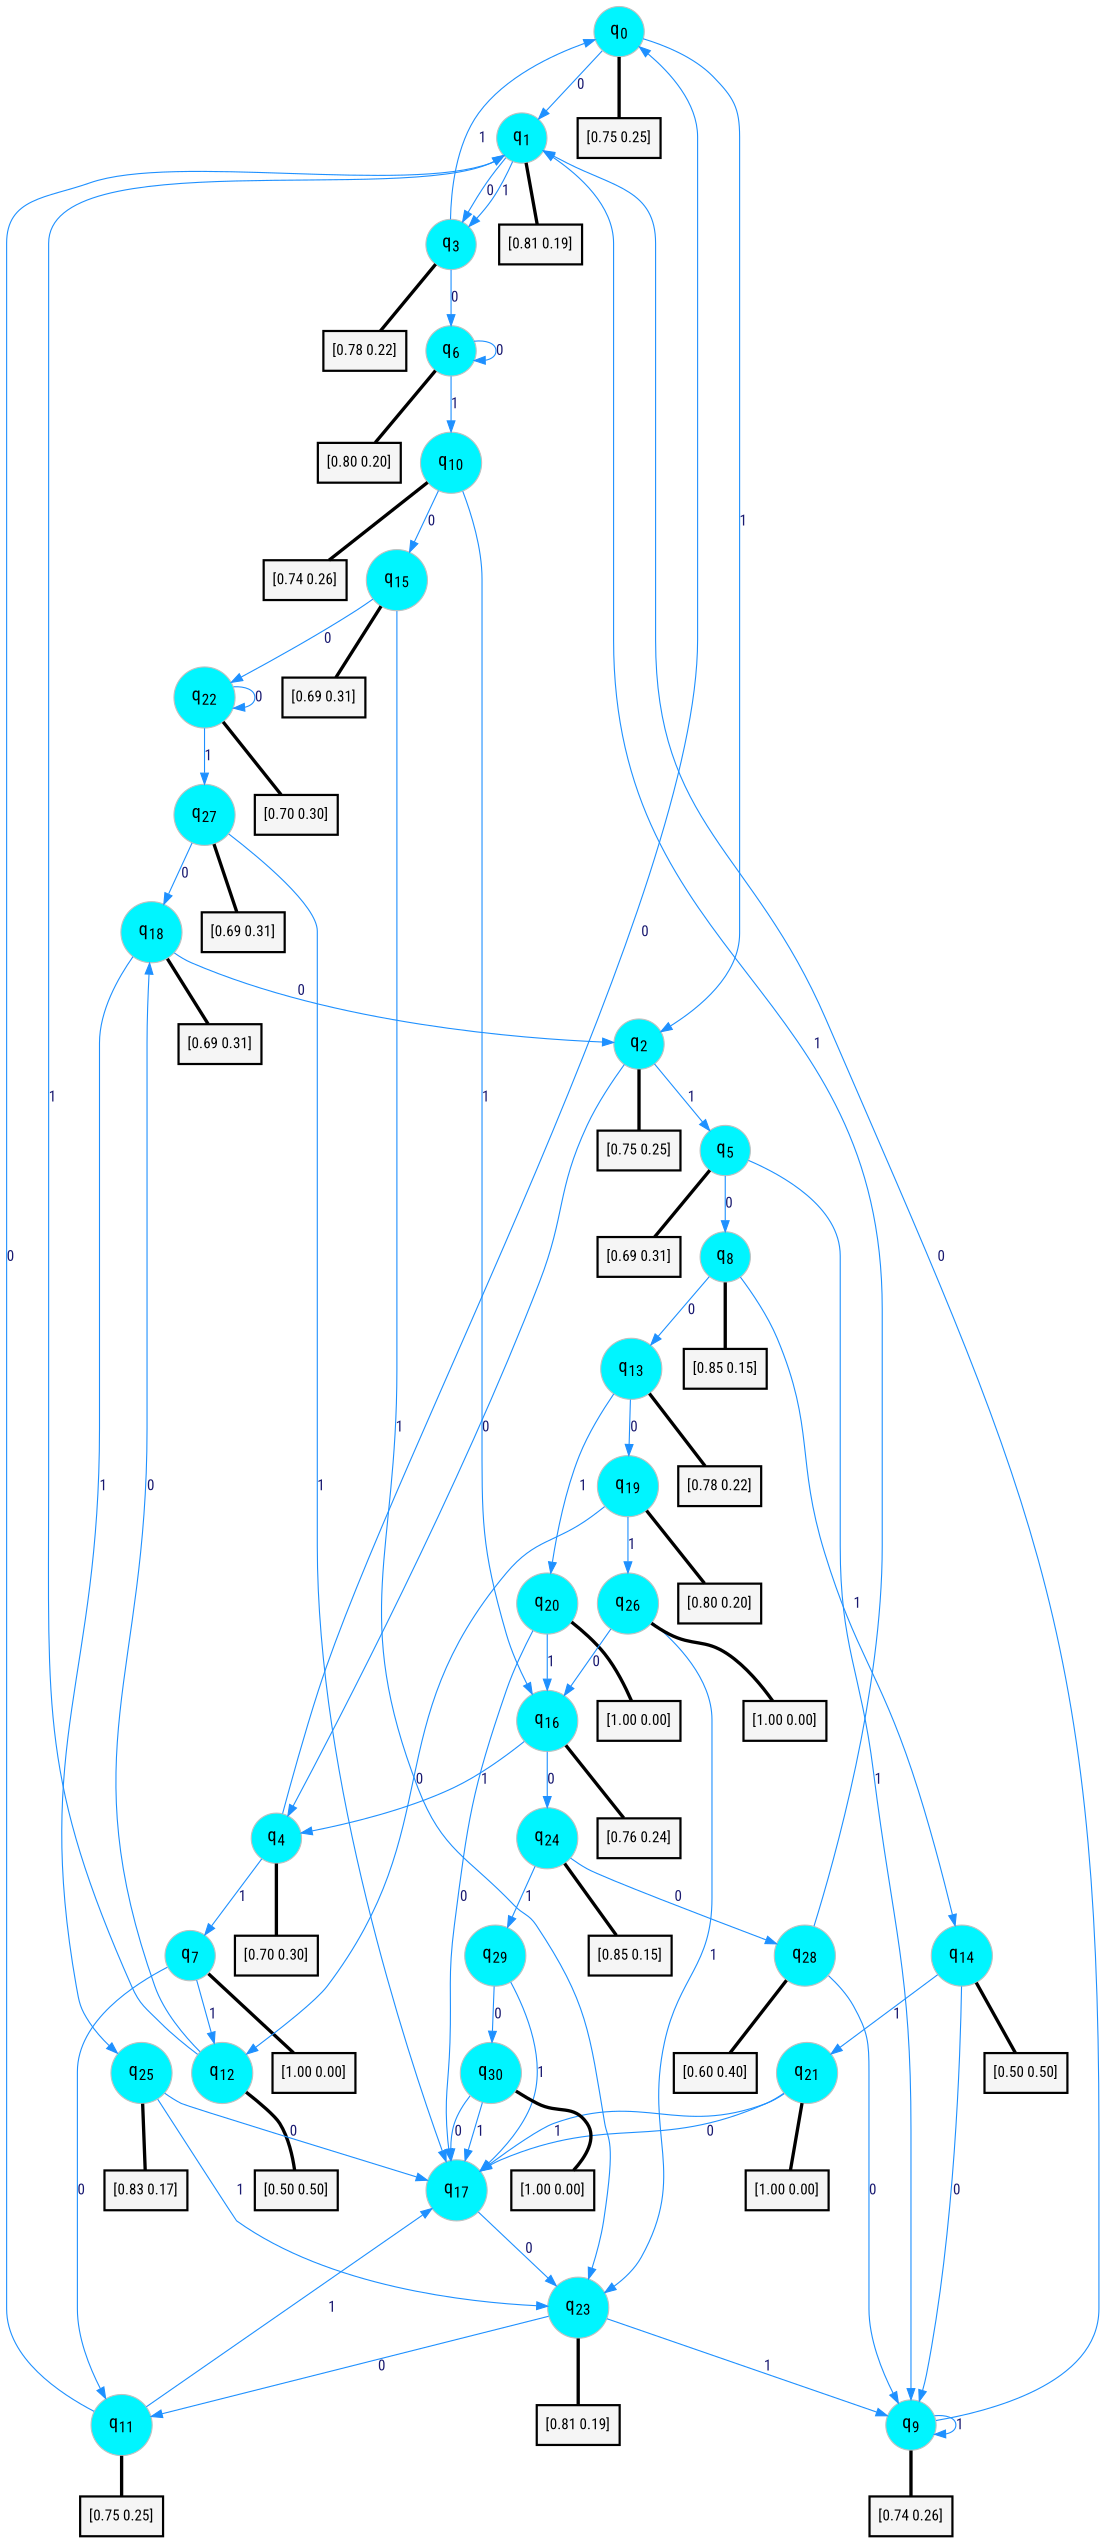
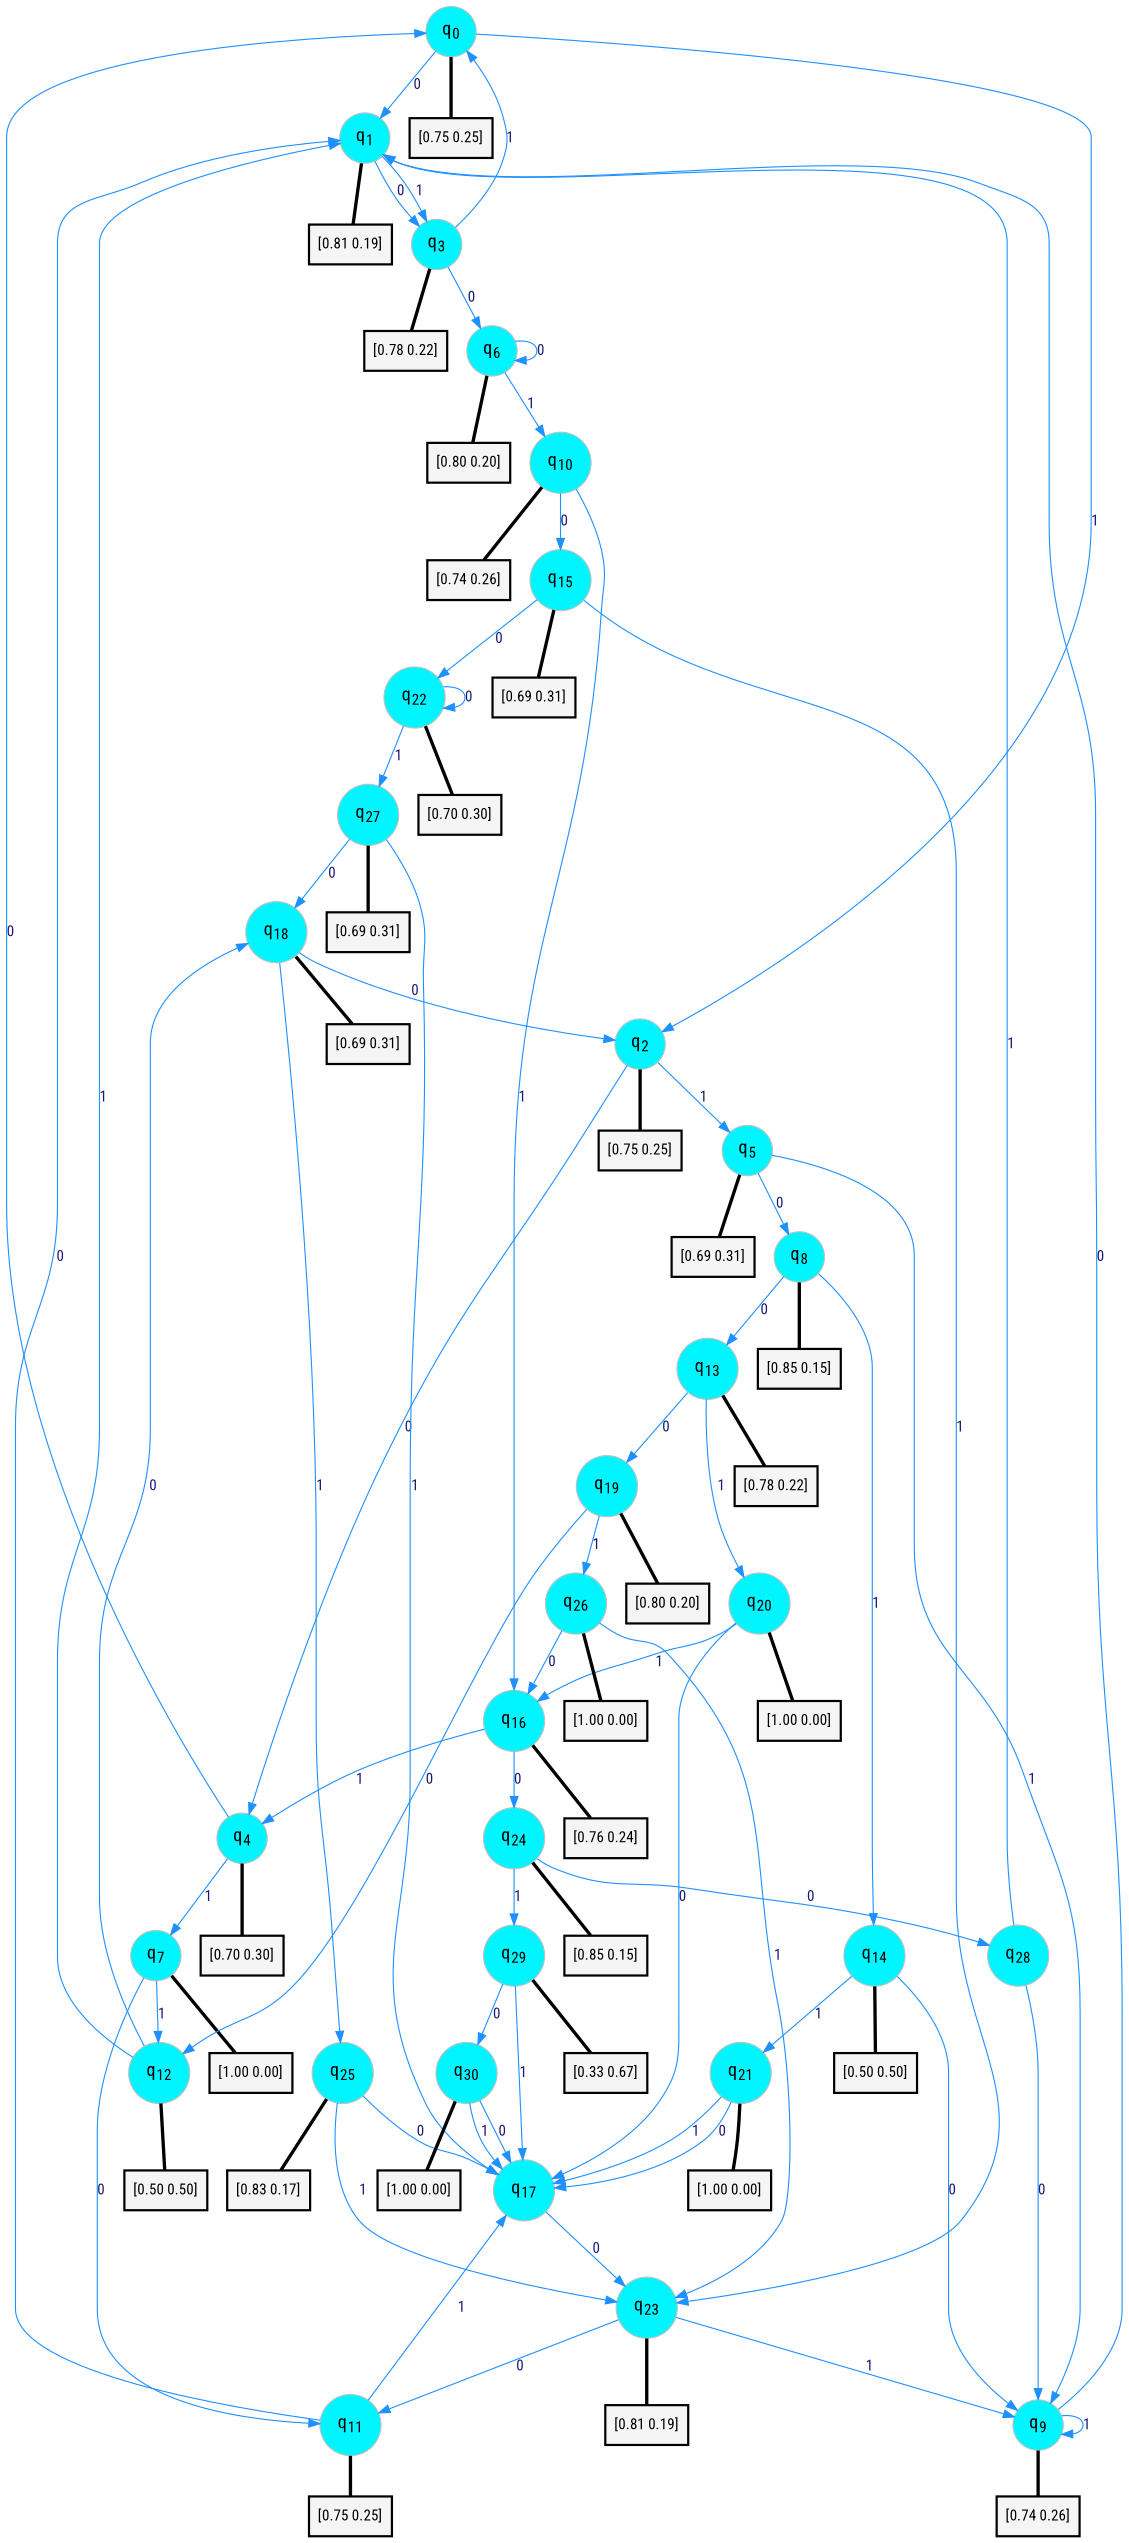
node "[0.33 0.67]": added
node "[0.60 0.40]": removed
